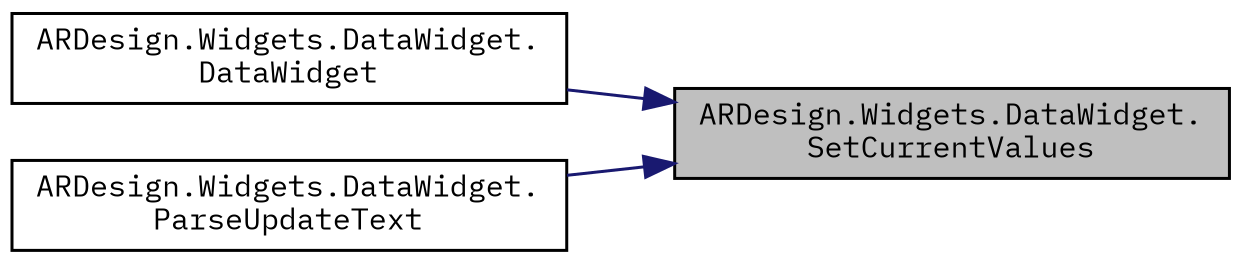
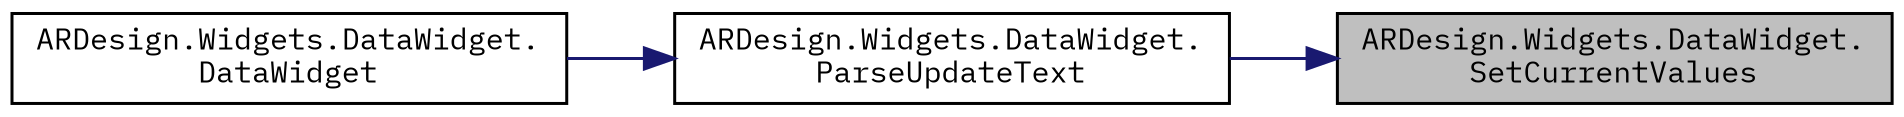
edge "ARDesign.Widgets.DataWidget. DataWidget" -> "ARDesign.Widgets.DataWidget. SetCurrentValues": now "ARDesign.Widgets.DataWidget. DataWidget" -> "ARDesign.Widgets.DataWidget. ParseUpdateText"
